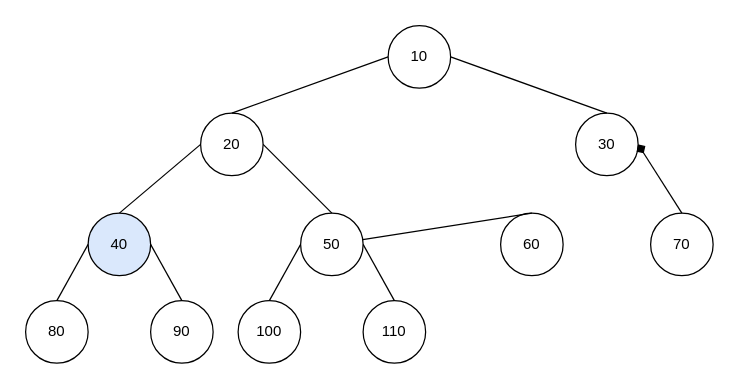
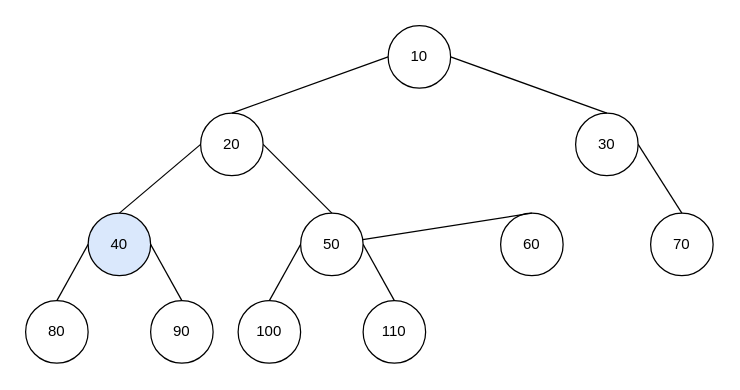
edge "70" -> "30": arrowhead diamond -> none
